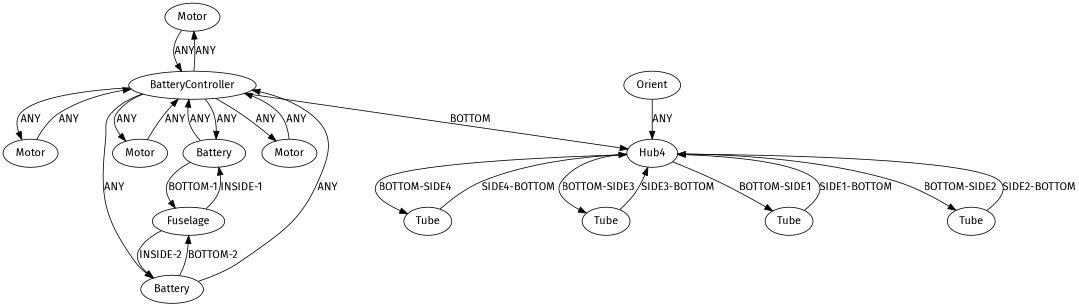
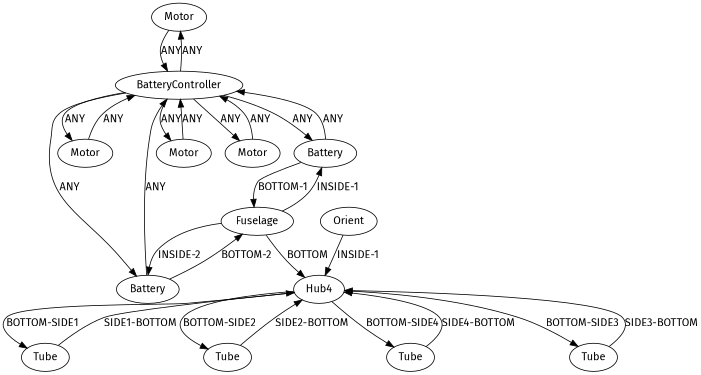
edge "Orient" -> "Hub4": label "ANY" -> "INSIDE-1"
edge "BatteryController" -> "Hub4": now "Fuselage" -> "Hub4"
